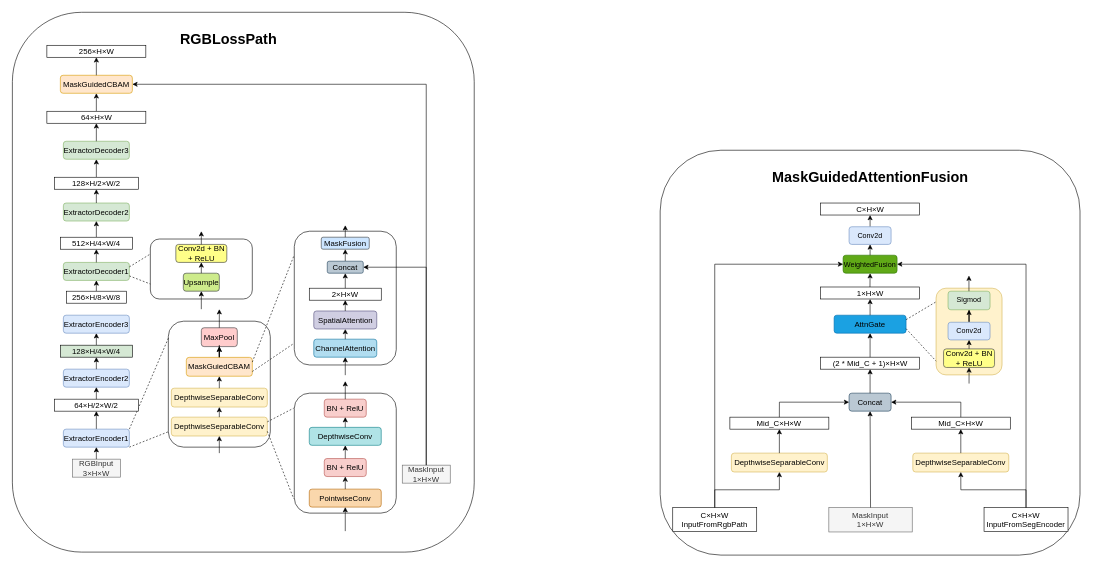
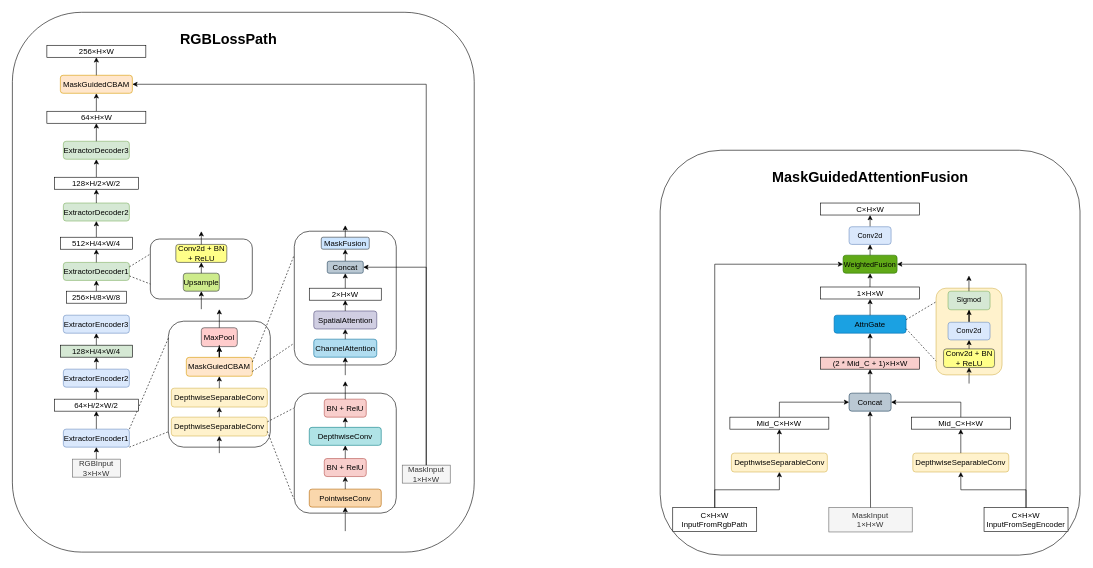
node "(2 * Mid_C + 1)×H×W": fillcolor #ffffff -> #f8cecc
